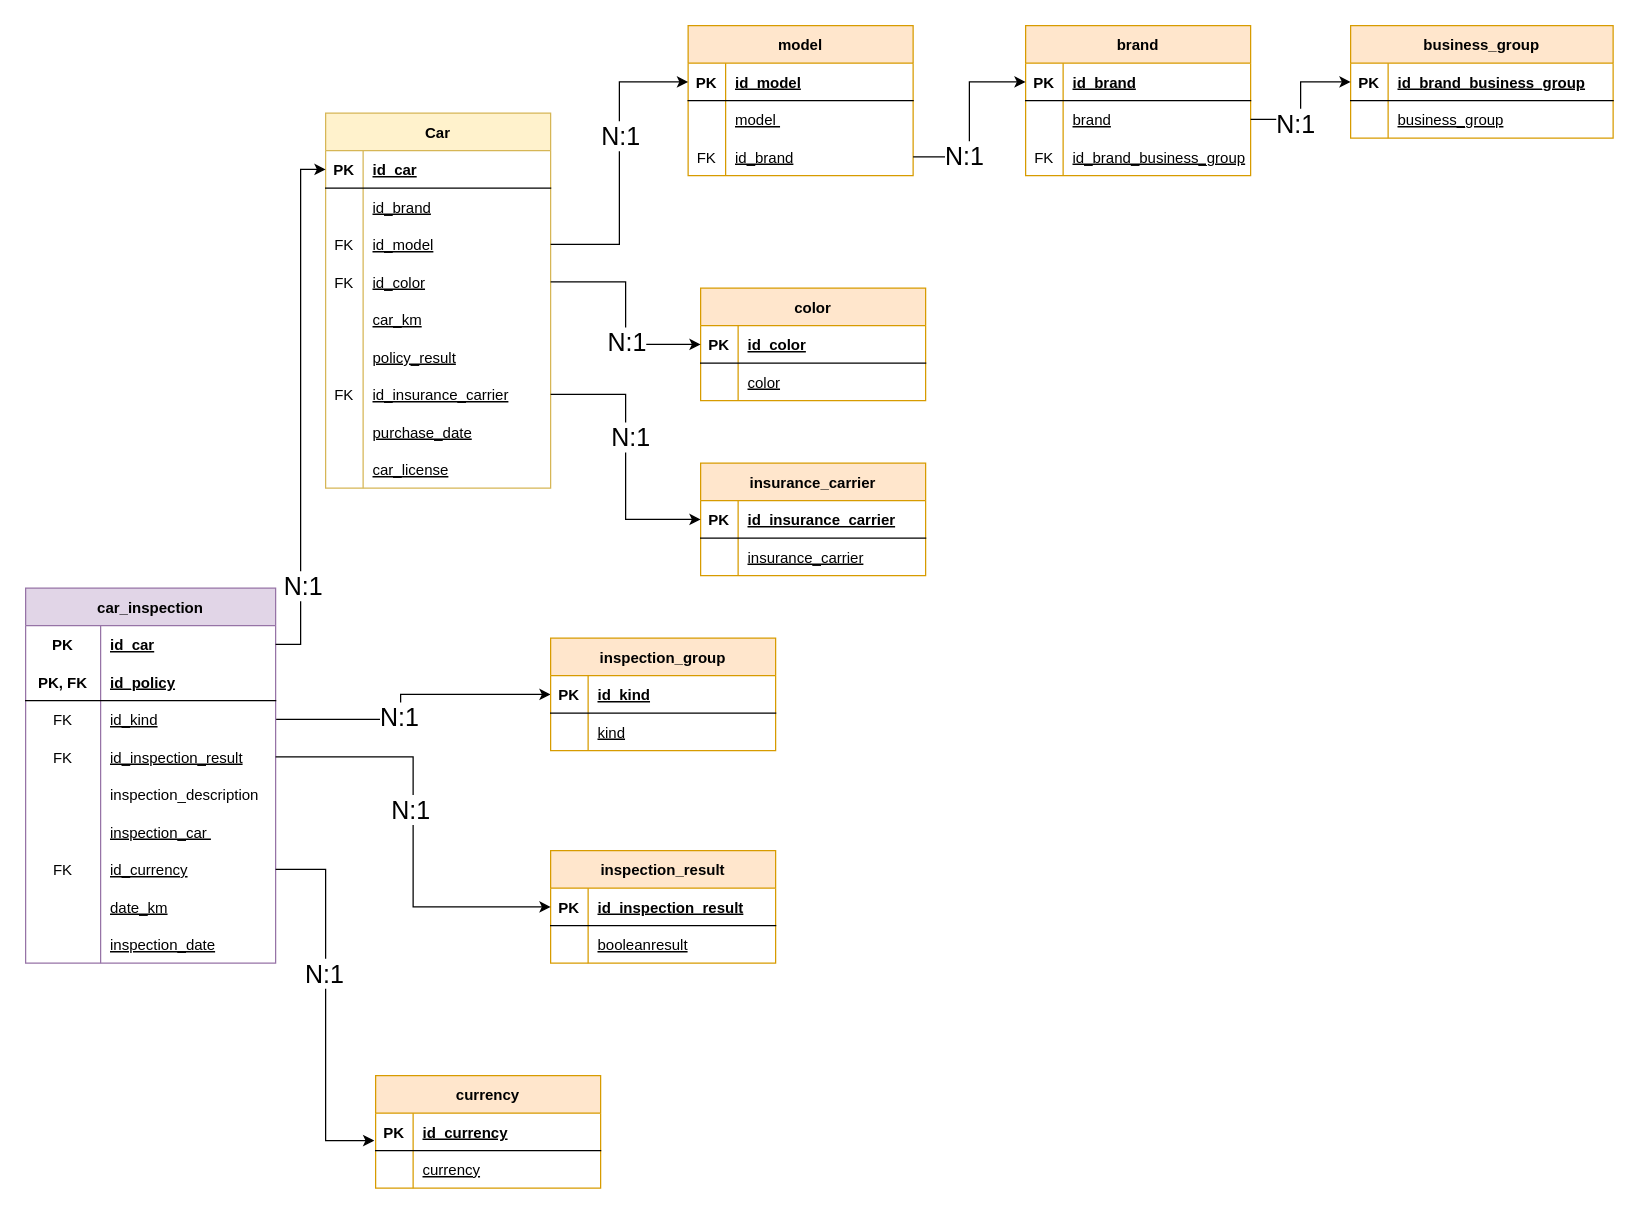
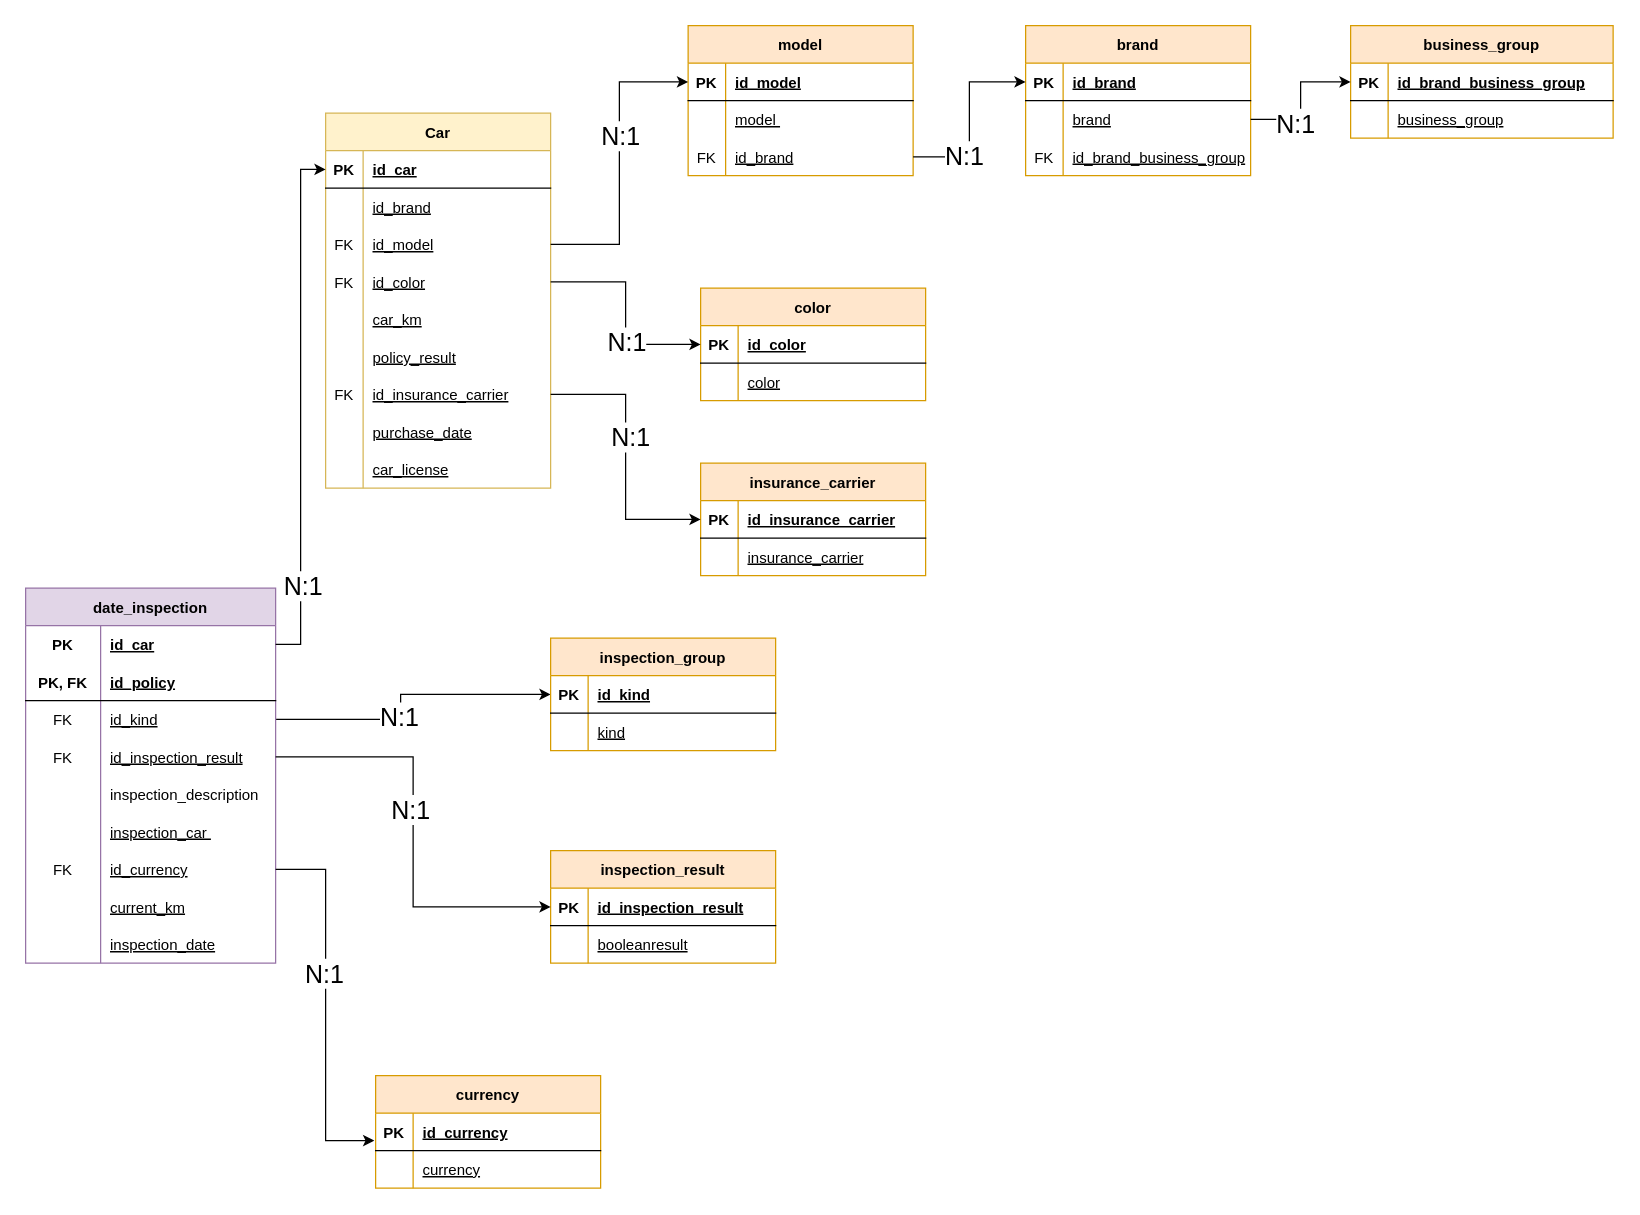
node "car_inspection": label "car_inspection" -> "date_inspection"
node "date_km": label "date_km" -> "current_km"
